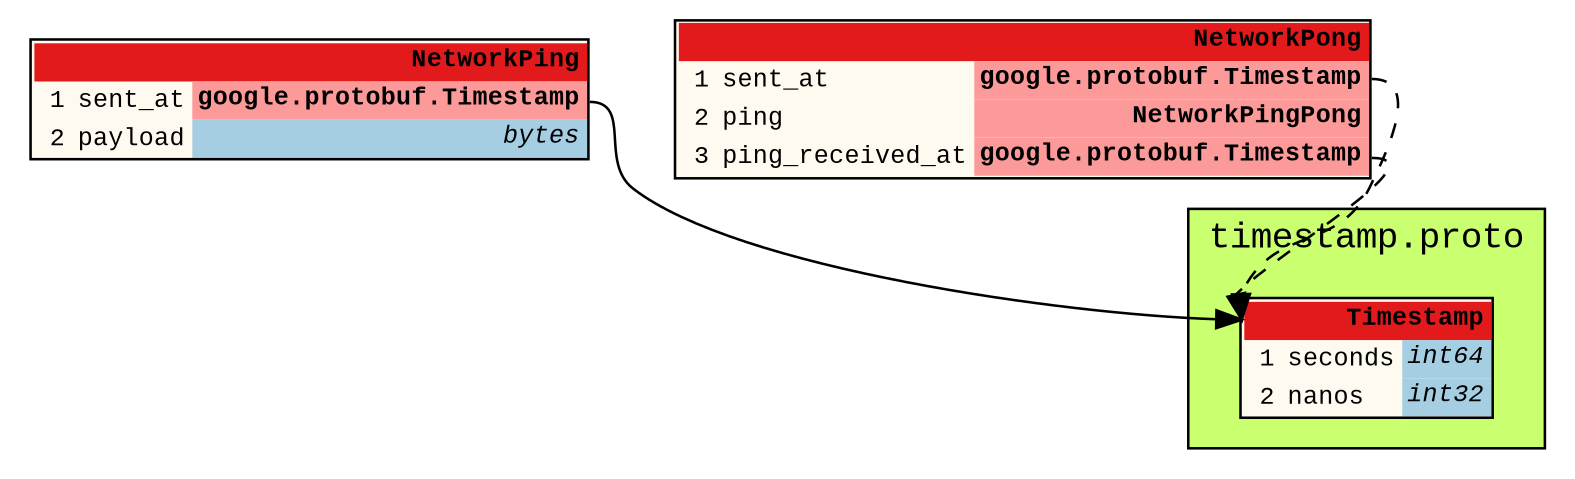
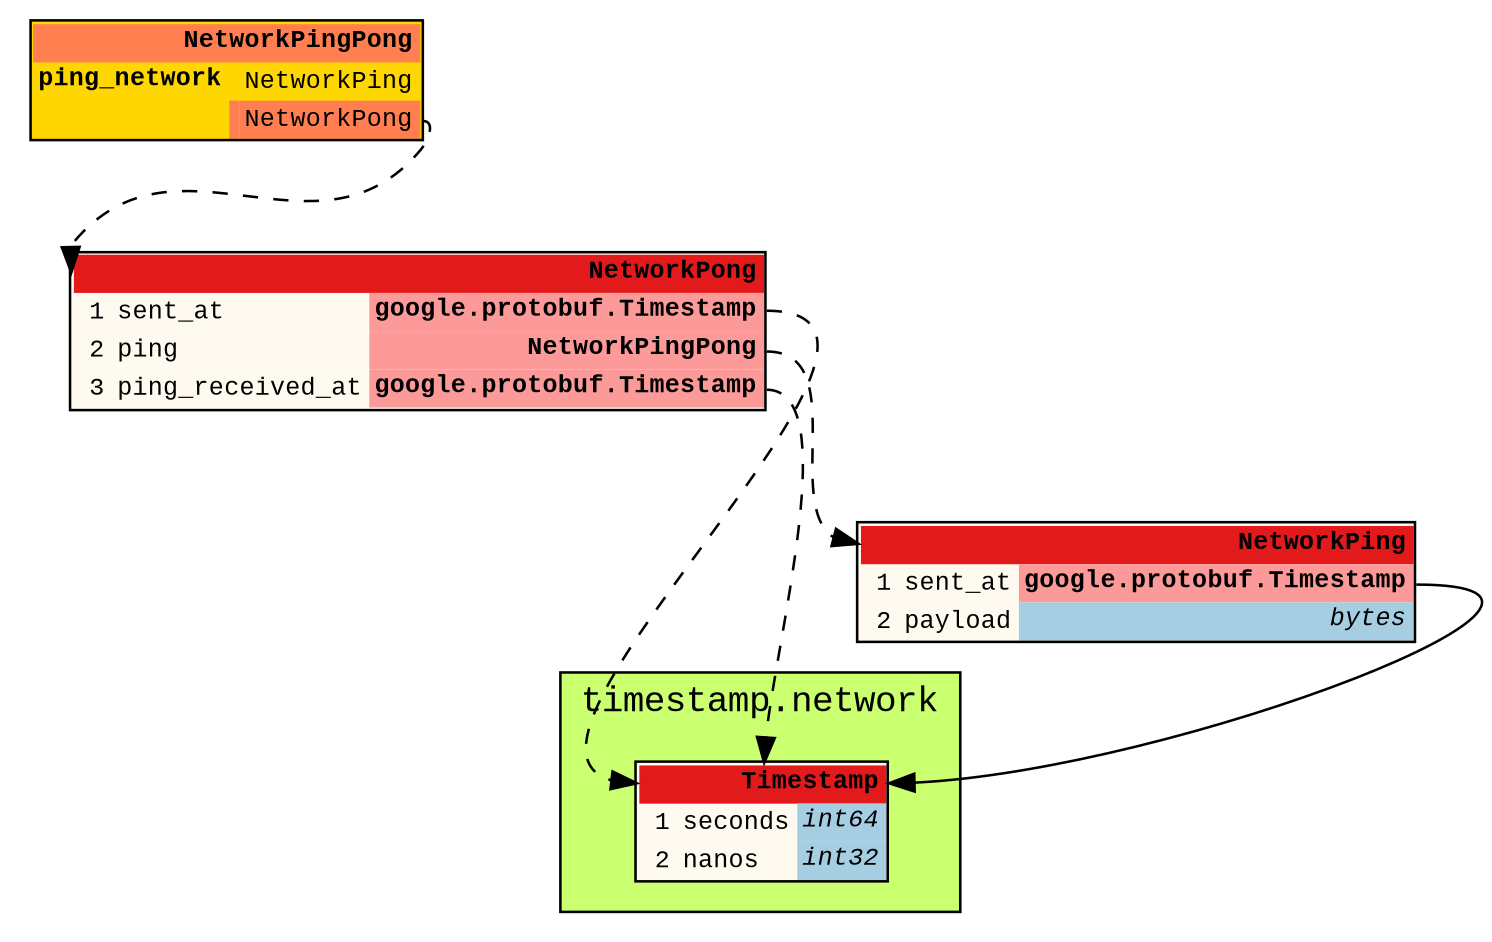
node "NetworkPingPong": added
cluster "timestamp.proto": label "timestamp.proto" -> "timestamp.network"
edge "NetworkPong" -> "NetworkPing": added
